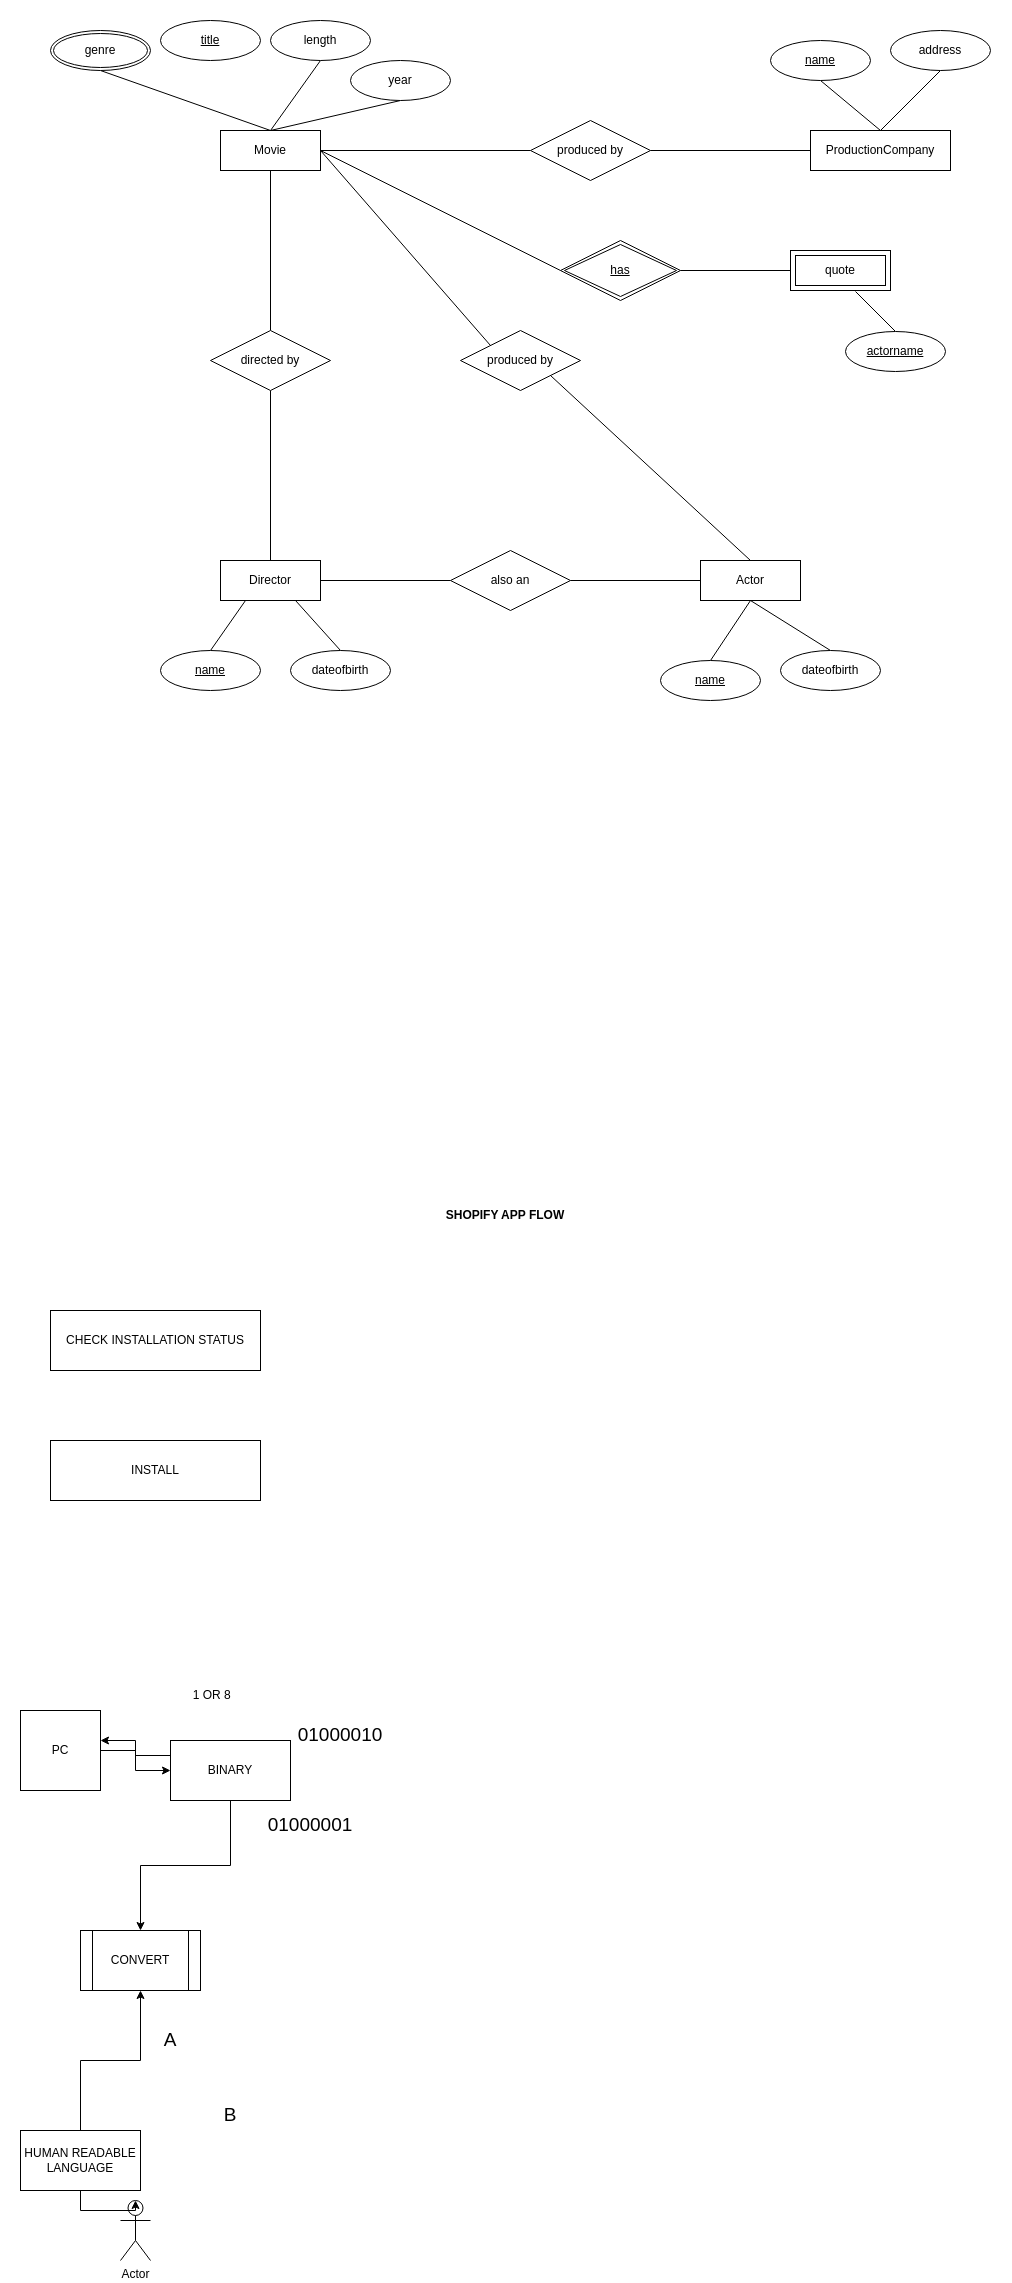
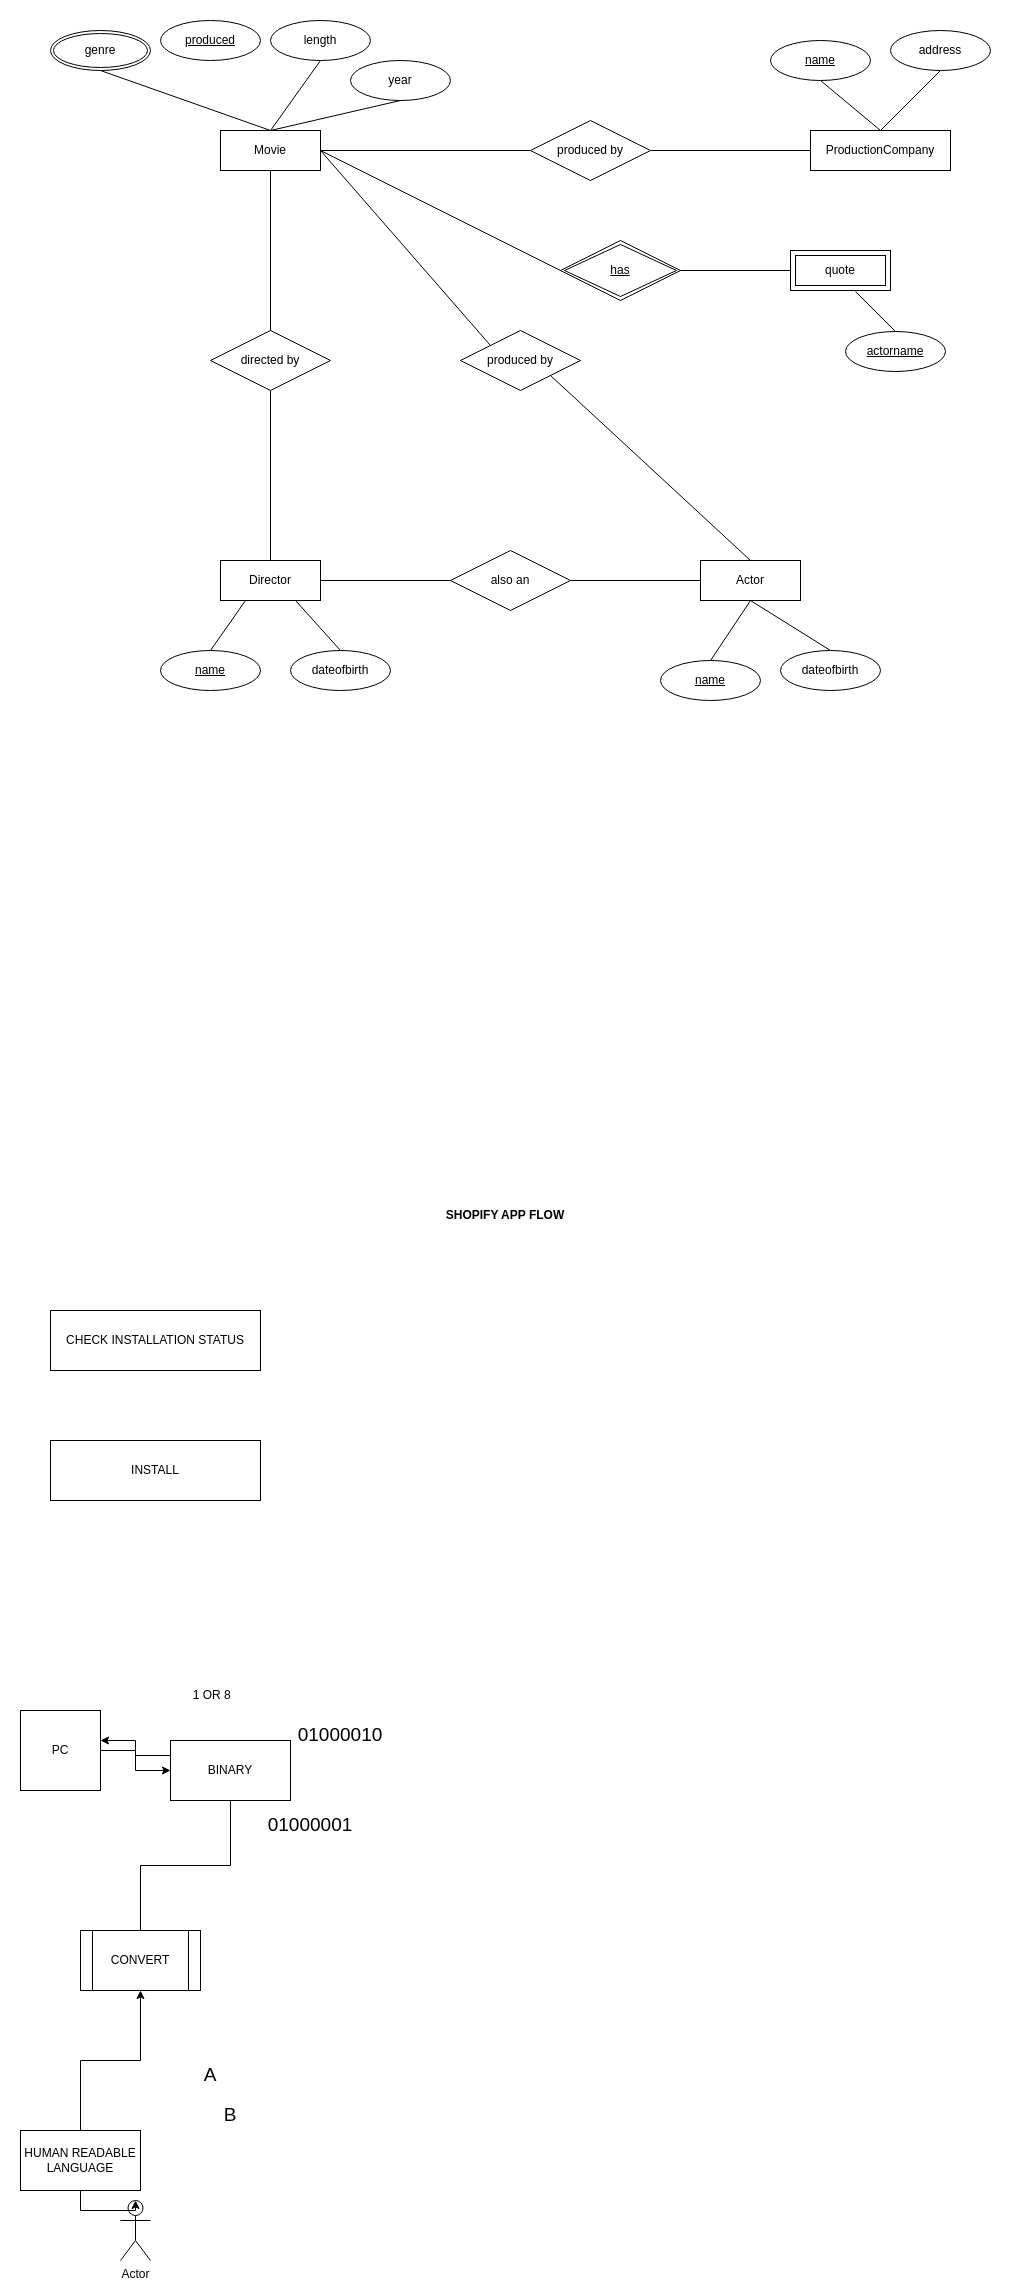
node "title": label "title" -> "produced"
edge "BINARY" -> "CONVERT": arrowhead classic -> none
node "A": moved (171, 2041) -> (211, 2076)
